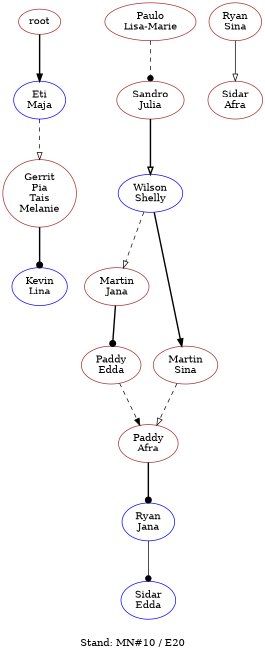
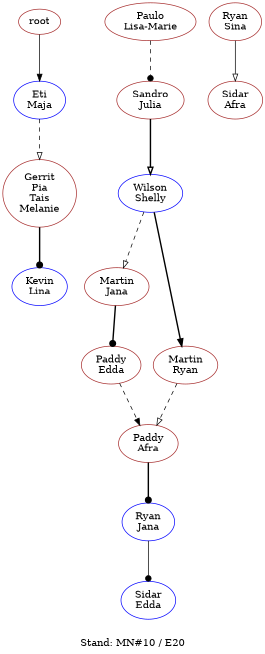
edge "root" -> "Eti Maja": style bold -> solid
node "Martin Sina": label "Martin Sina" -> "Martin Ryan"
